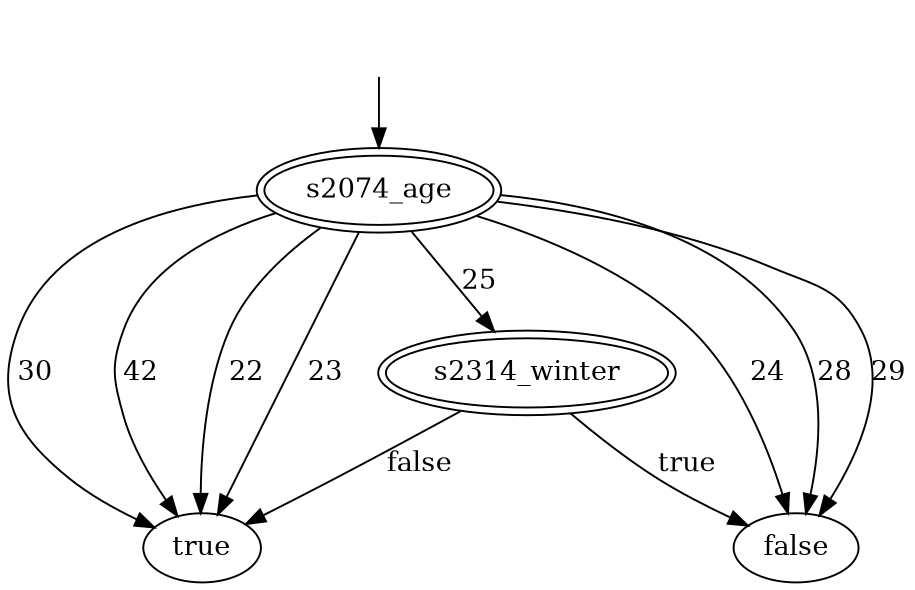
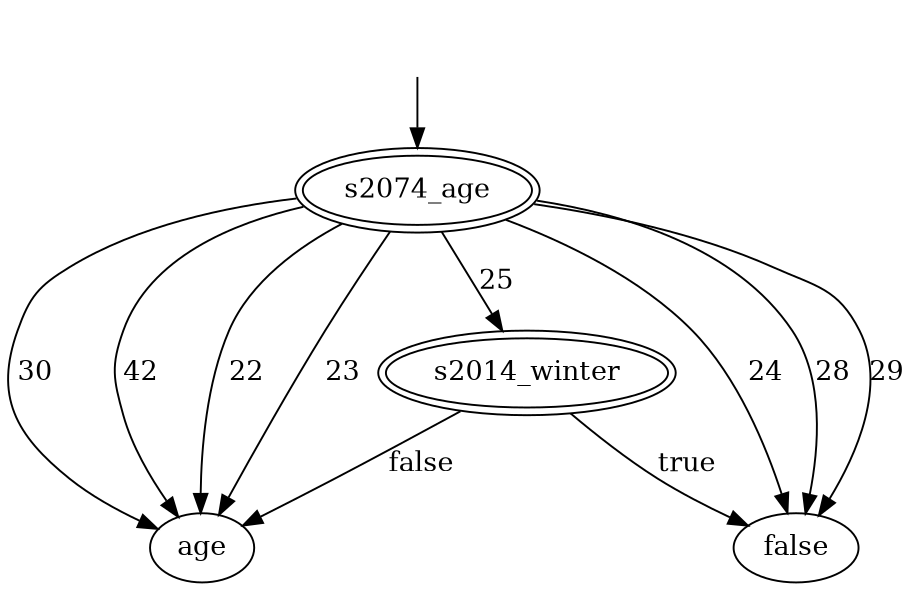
node "s2314_winter": label "s2314_winter" -> "s2014_winter"
node "true": label "true" -> "age"
